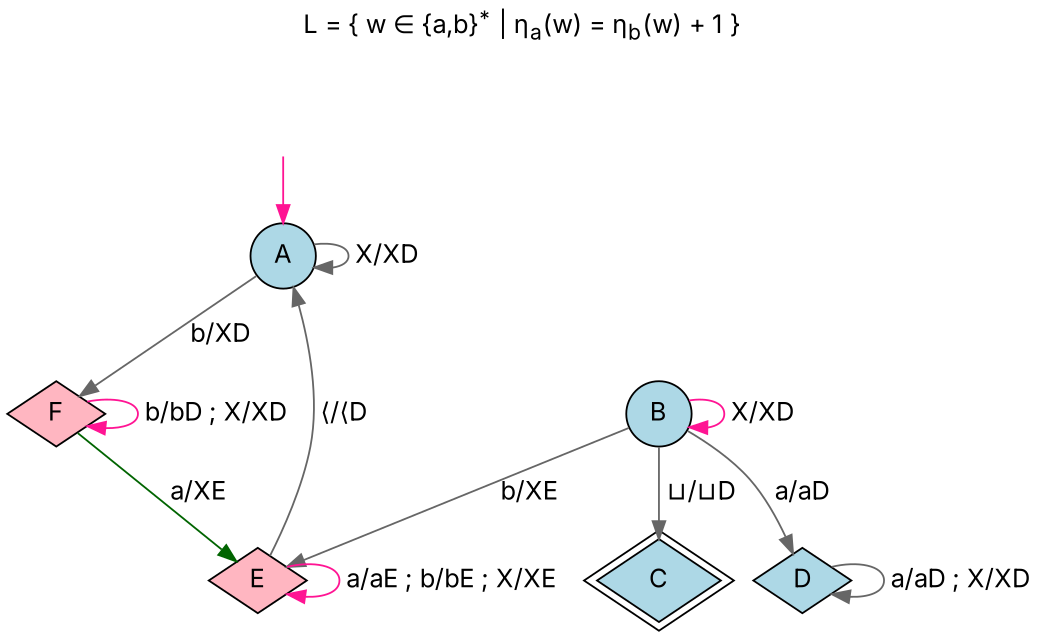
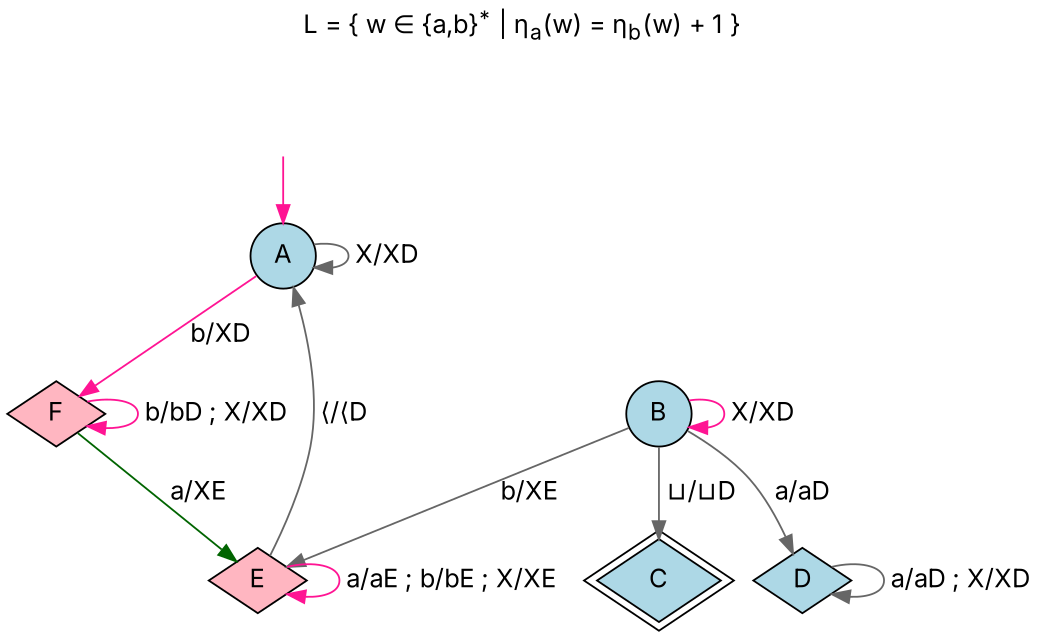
edge "A" -> "F": color gray40 -> deeppink
